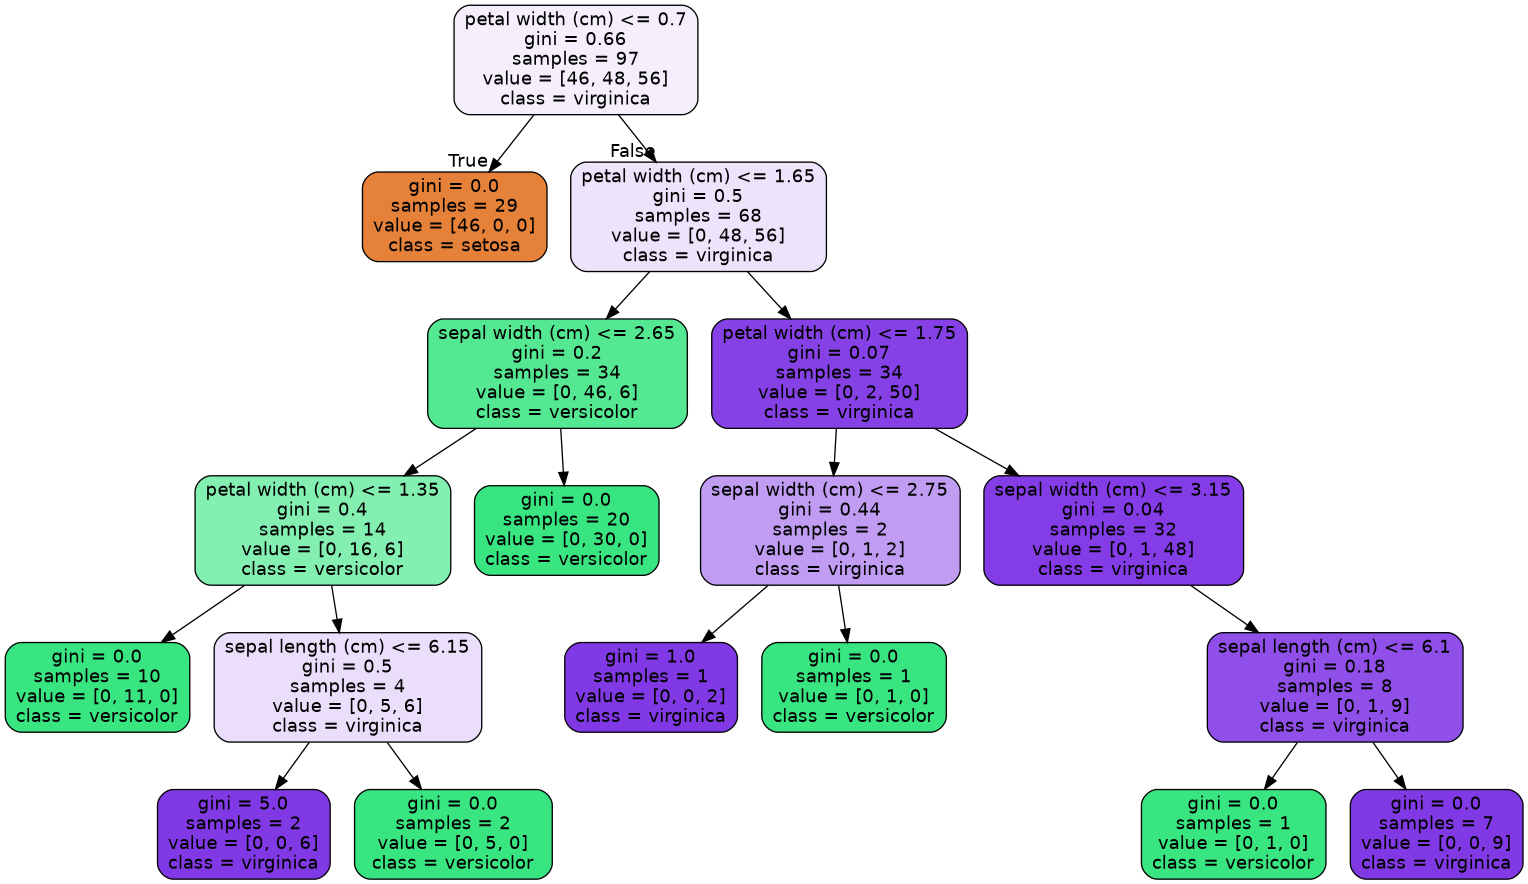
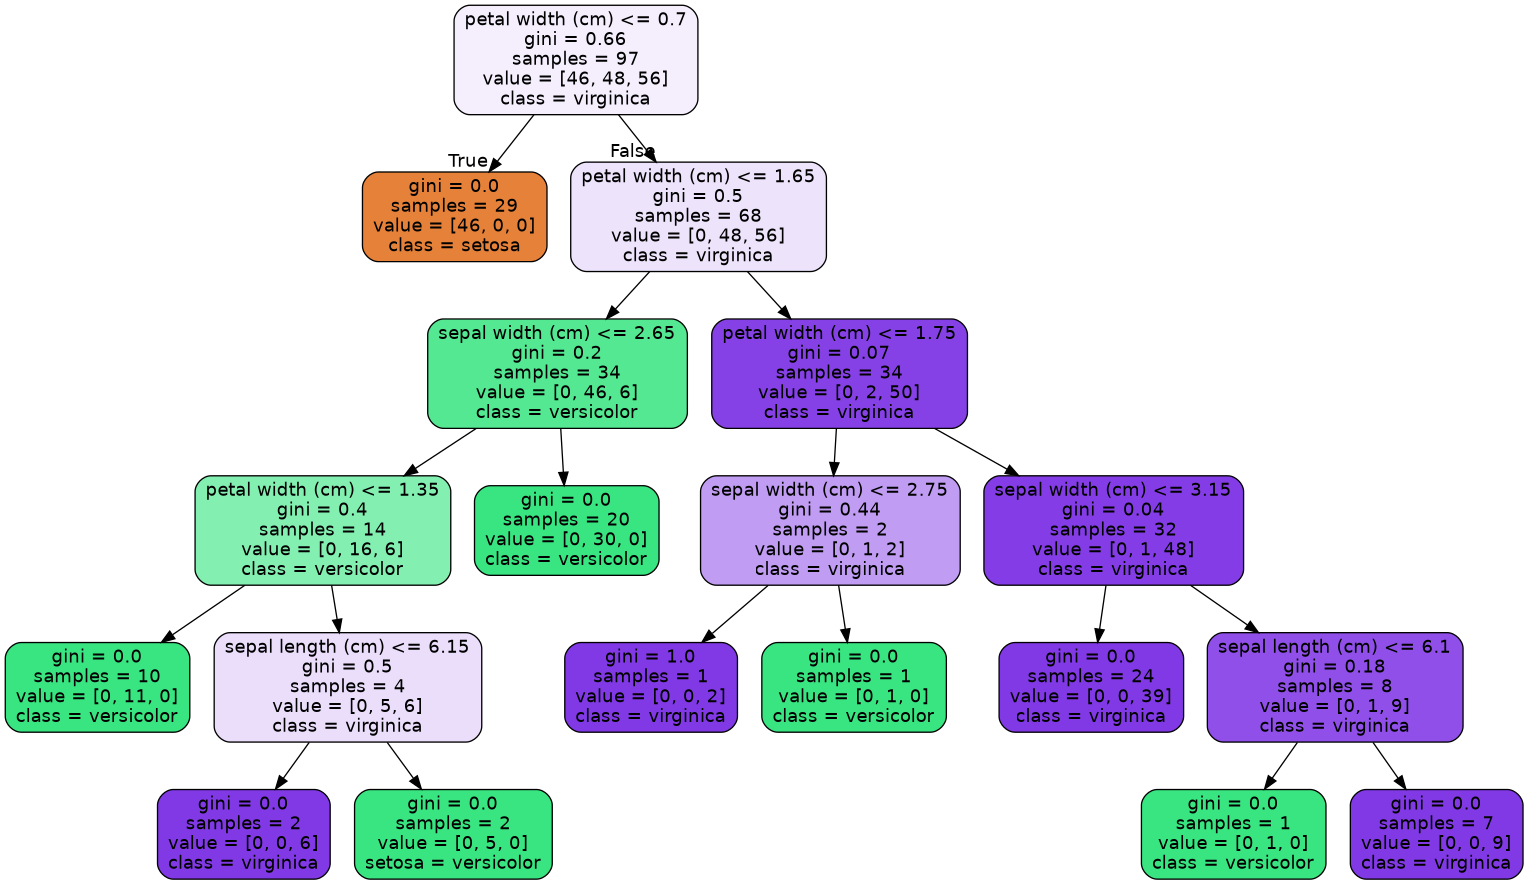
node "gini = 0.0 samples = 24 value = [0, 0, 39] class = virginica": added
node "gini = 5.0 samples = 2 value = [0, 0, 6] class = virginica": label "gini = 5.0 samples = 2 value = [0, 0, 6] class = virginica" -> "gini = 0.0 samples = 2 value = [0, 0, 6] class = virginica"
node "gini = 0.0 samples = 2 value = [0, 5, 0] class = versicolor": label "gini = 0.0 samples = 2 value = [0, 5, 0] class = versicolor" -> "gini = 0.0 samples = 2 value = [0, 5, 0] setosa = versicolor"
